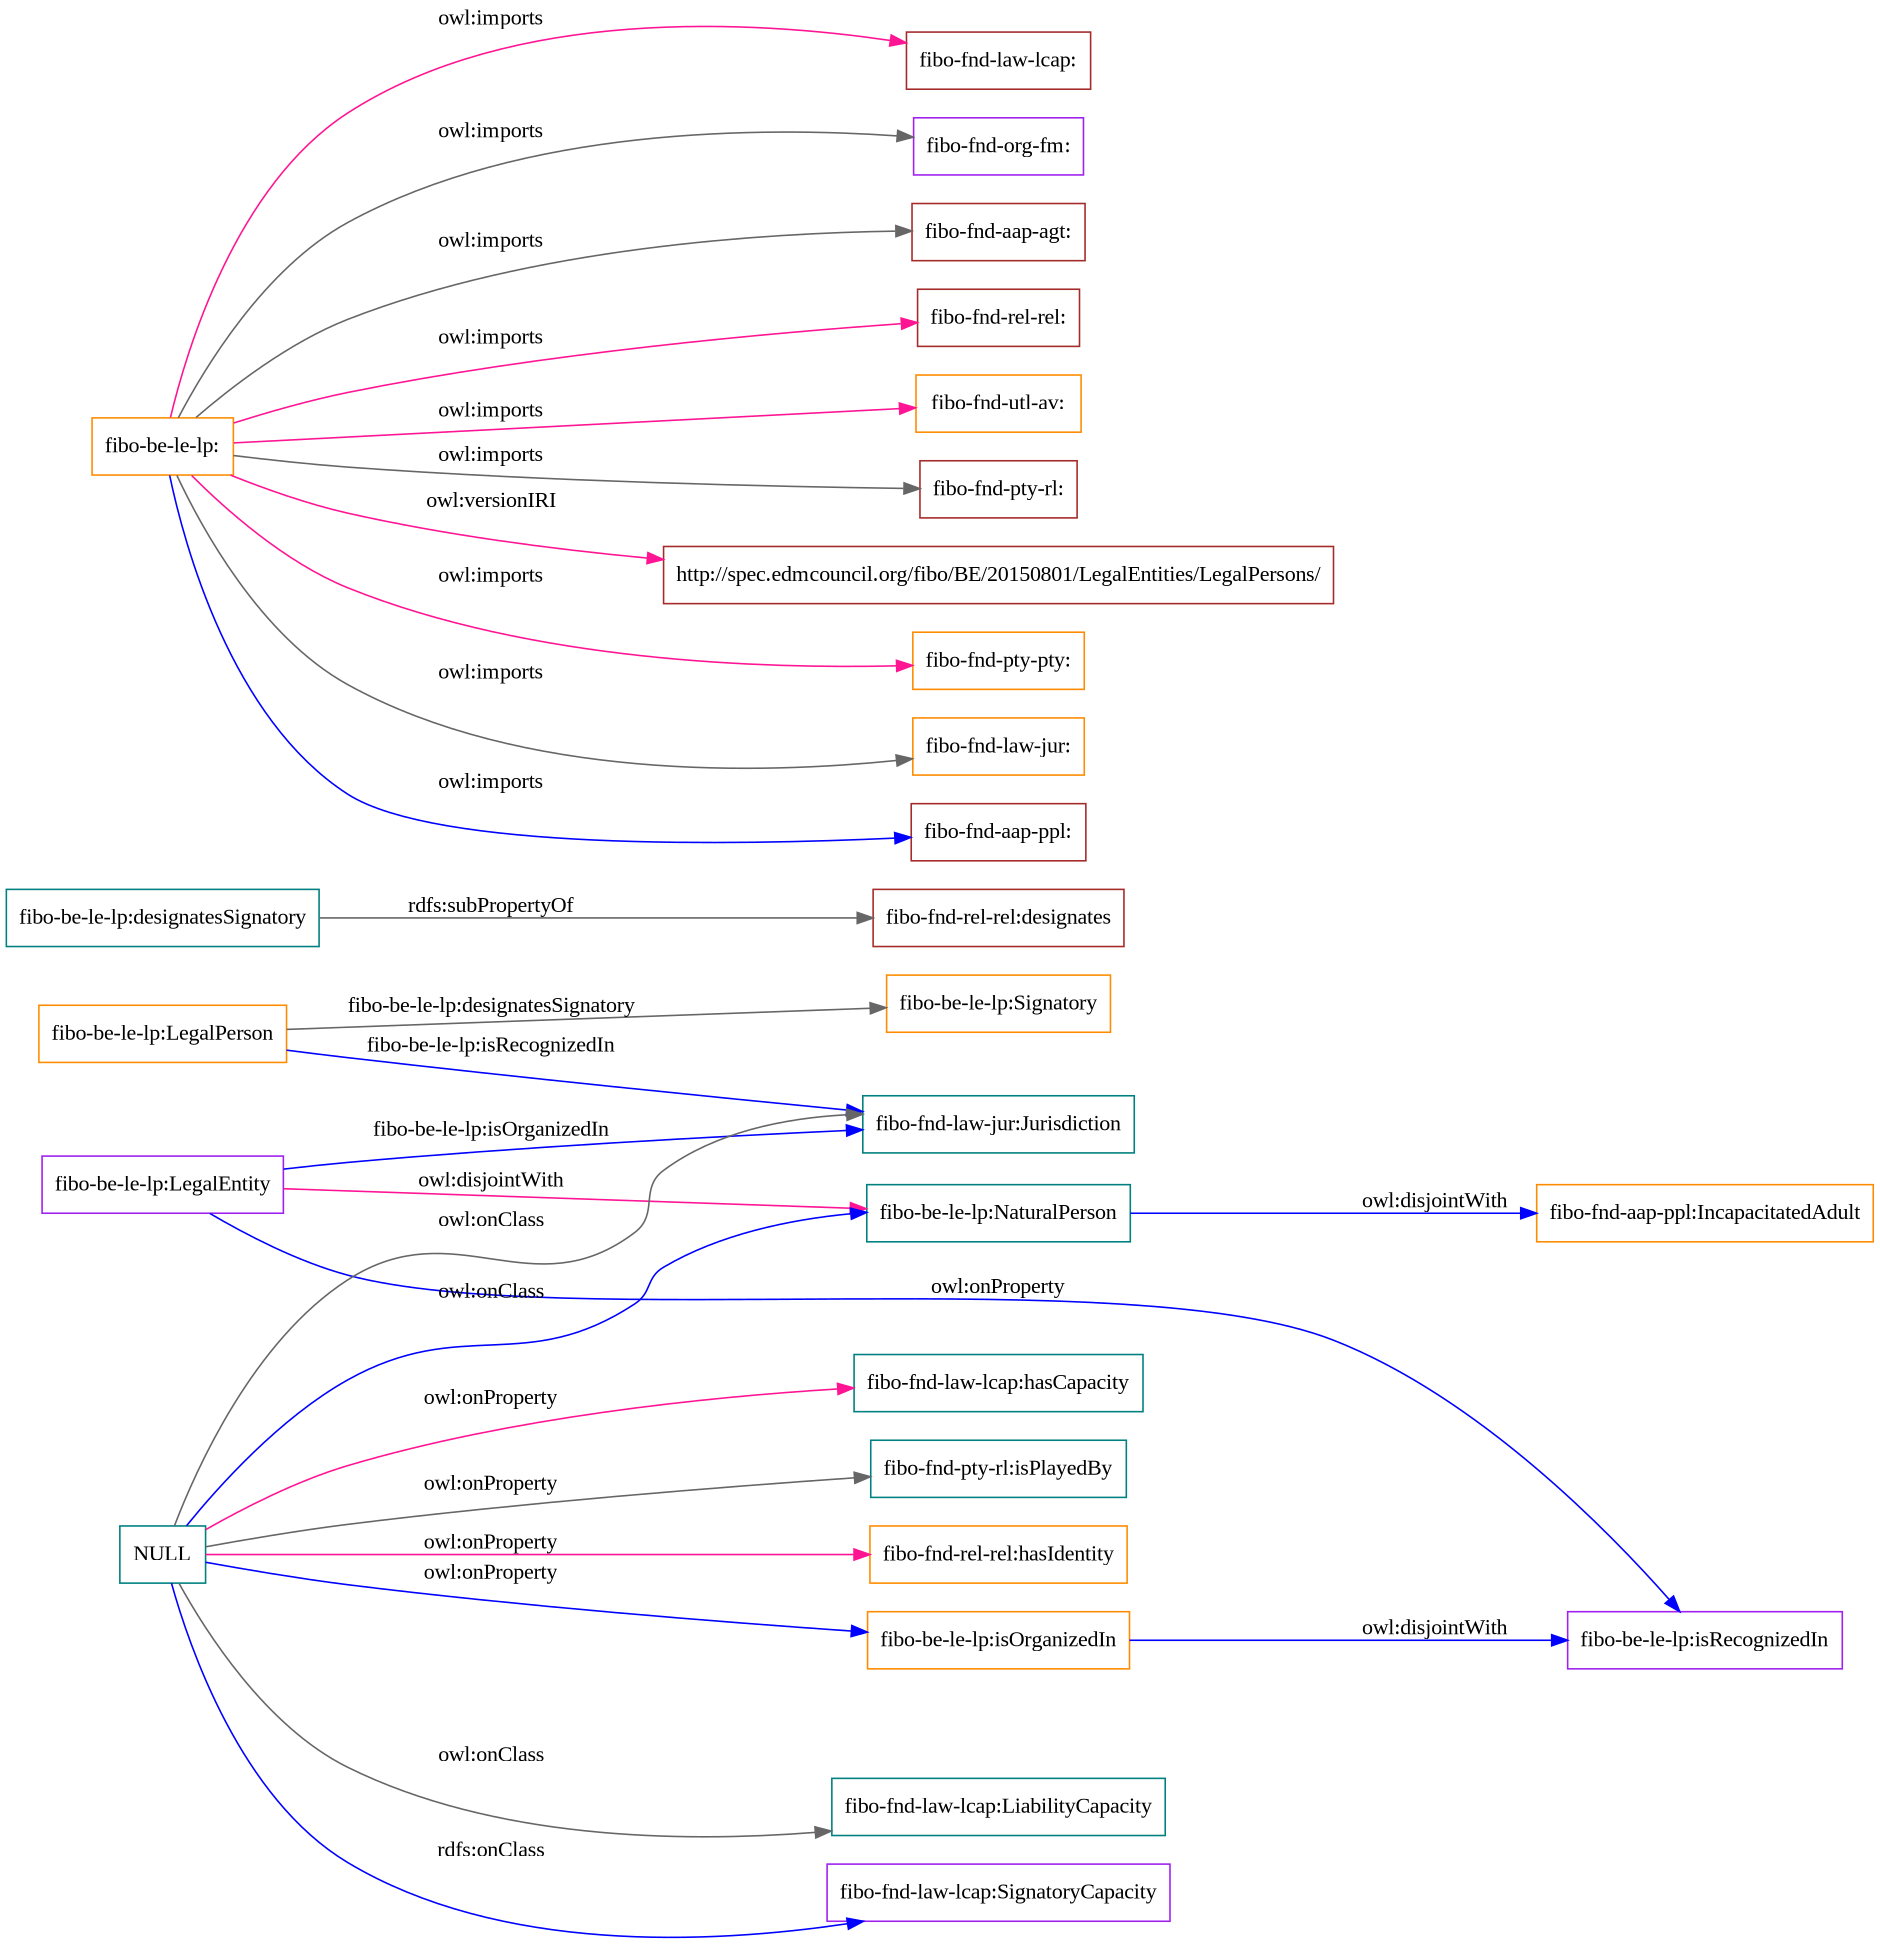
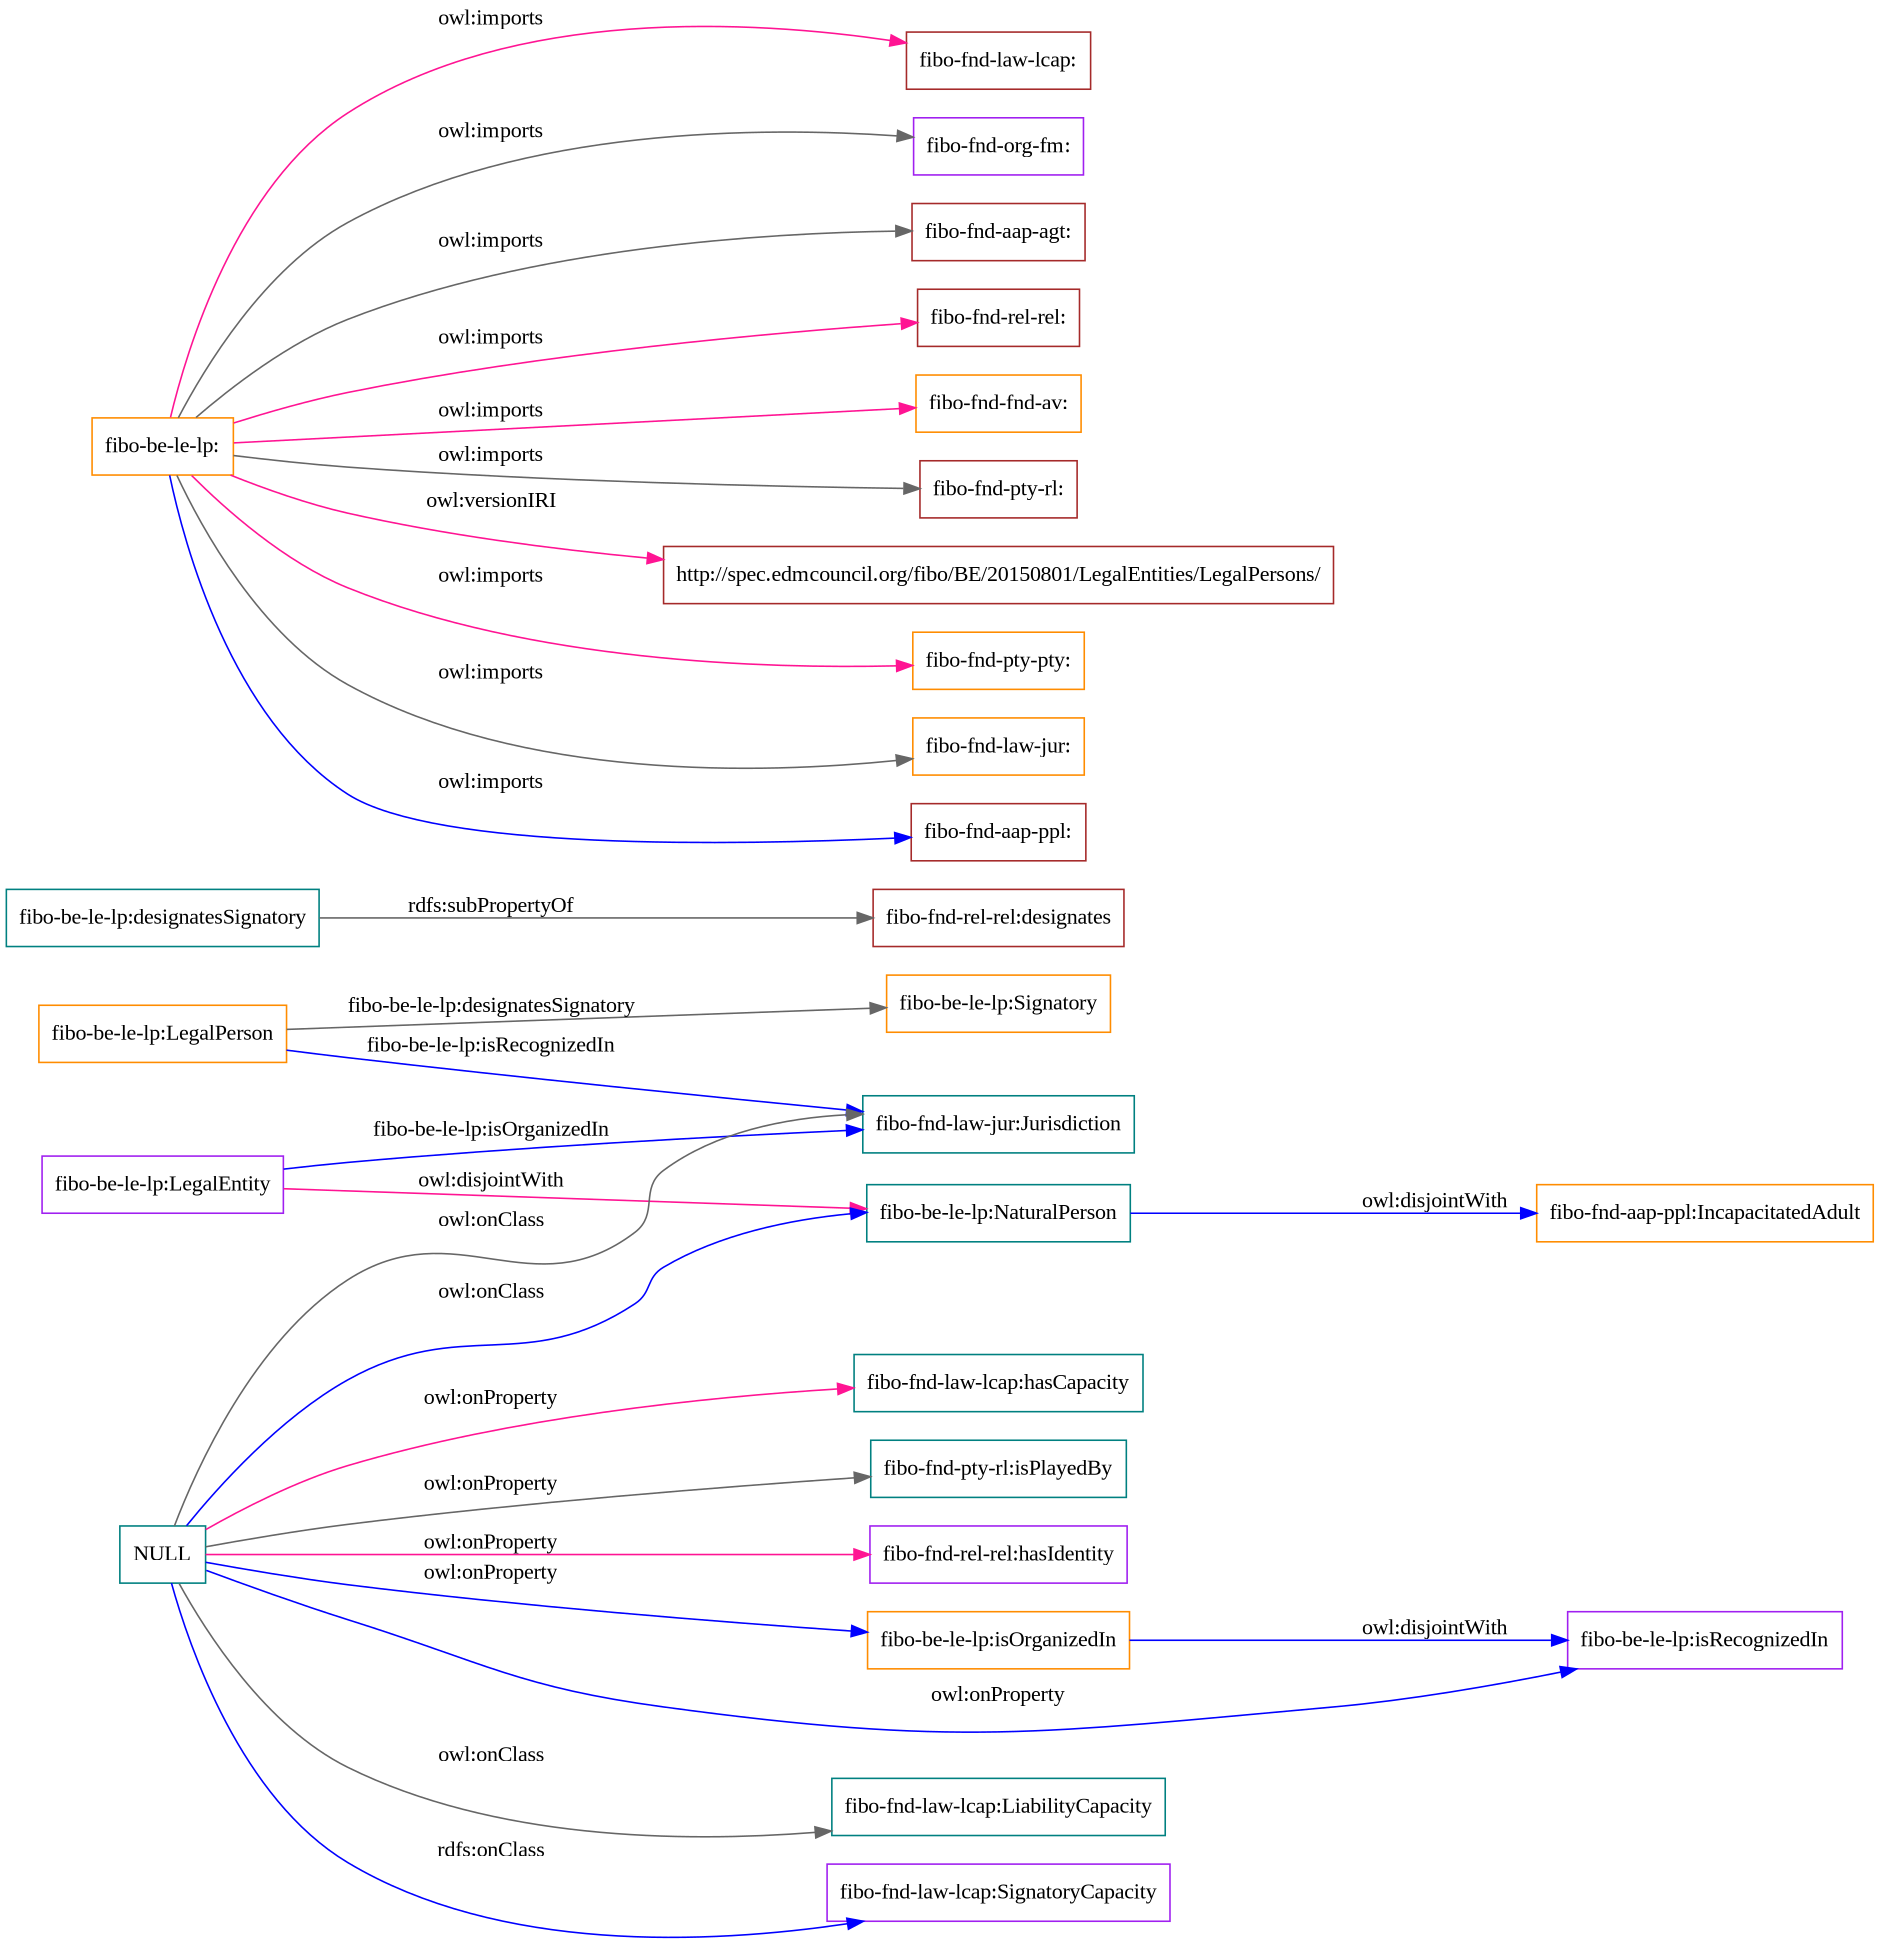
node "fibo-fnd-utl-av:": label "fibo-fnd-utl-av:" -> "fibo-fnd-fnd-av:"
edge "fibo-be-le-lp:LegalEntity" -> "fibo-be-le-lp:isRecognizedIn": now "NULL" -> "fibo-be-le-lp:isRecognizedIn"
node "fibo-fnd-rel-rel:hasIdentity": color darkorange -> purple
